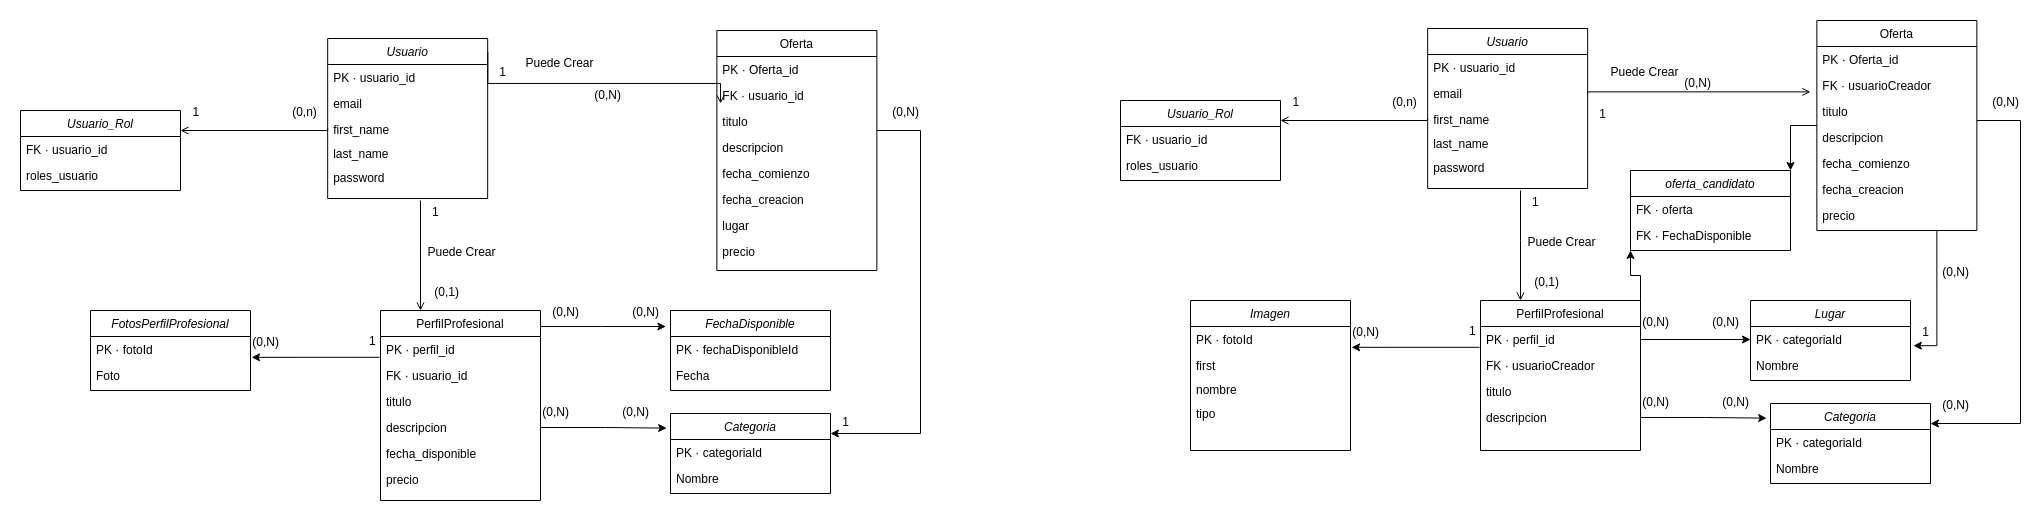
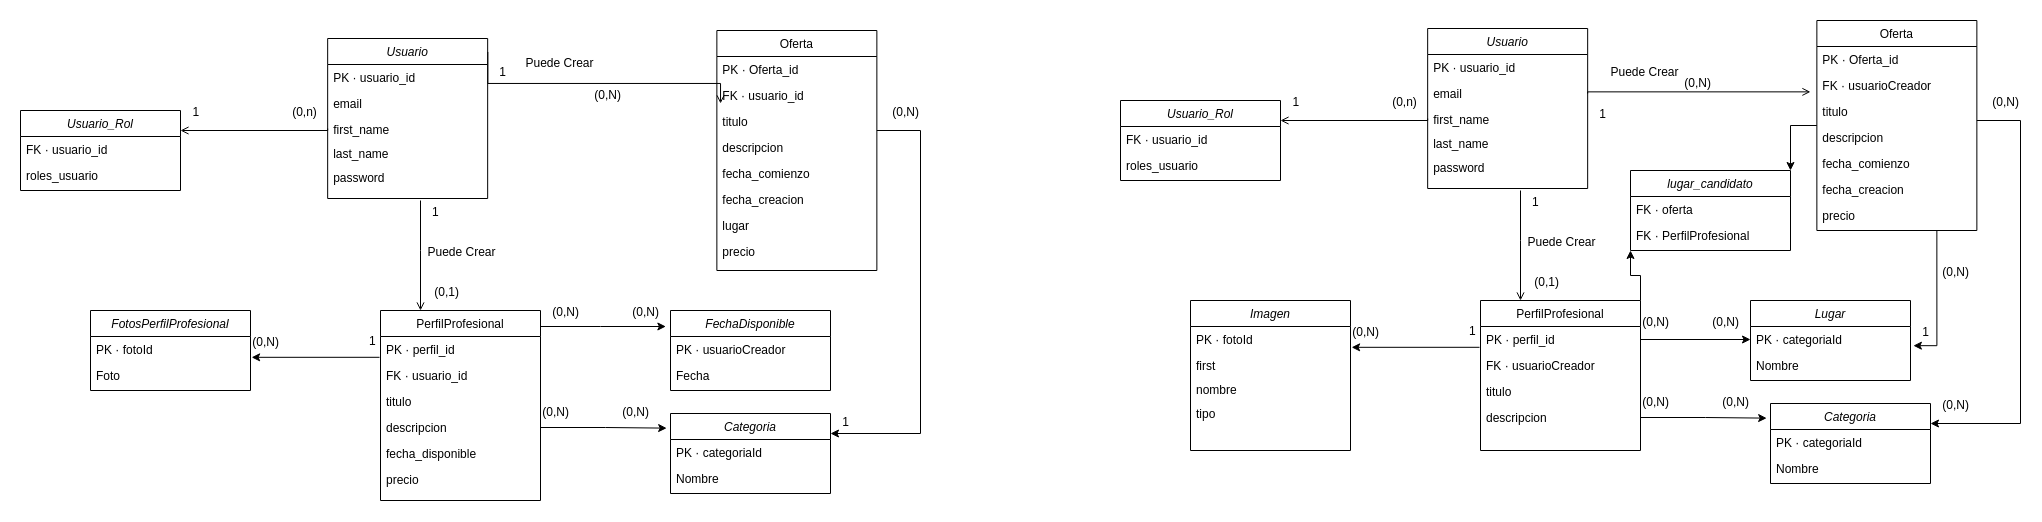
node "oferta_candidato": label "oferta_candidato" -> "lugar_candidato"
node "FK · FechaDisponible": label "FK · FechaDisponible" -> "FK · PerfilProfesional"
node "PK · fechaDisponibleId": label "PK · fechaDisponibleId" -> "PK · usuarioCreador"
